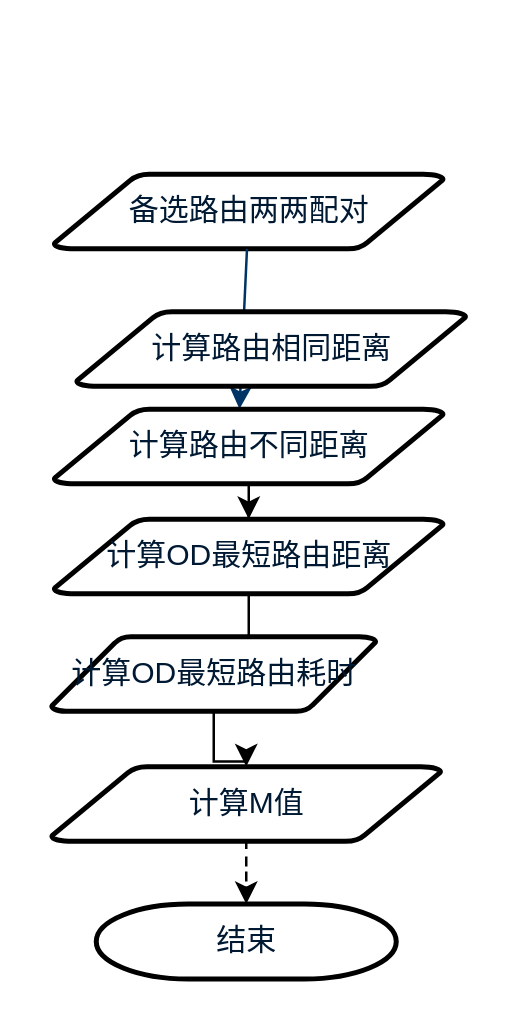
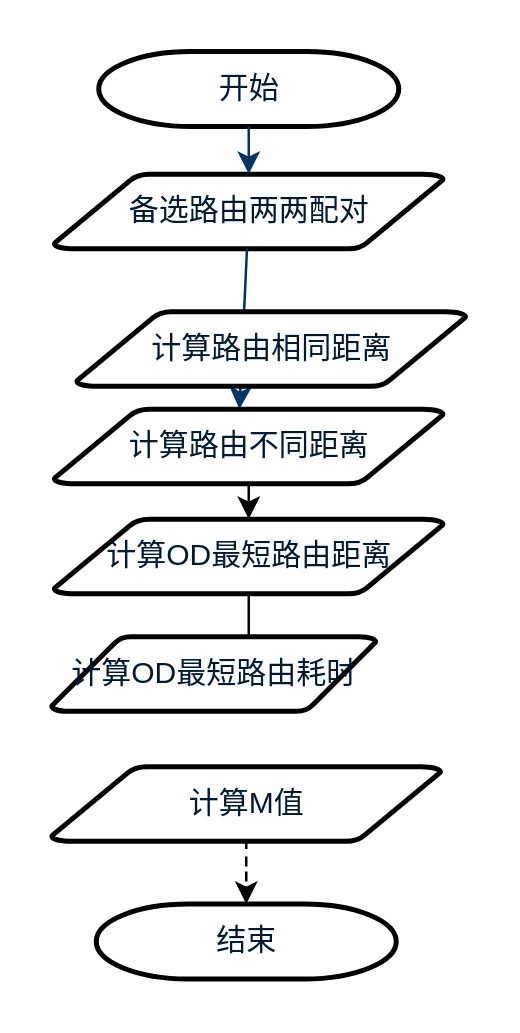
node "开始": added
edge "开始" -> "备选路由两两配对": added
edge "计算OD最短路由耗时" -> "计算M值": removed
